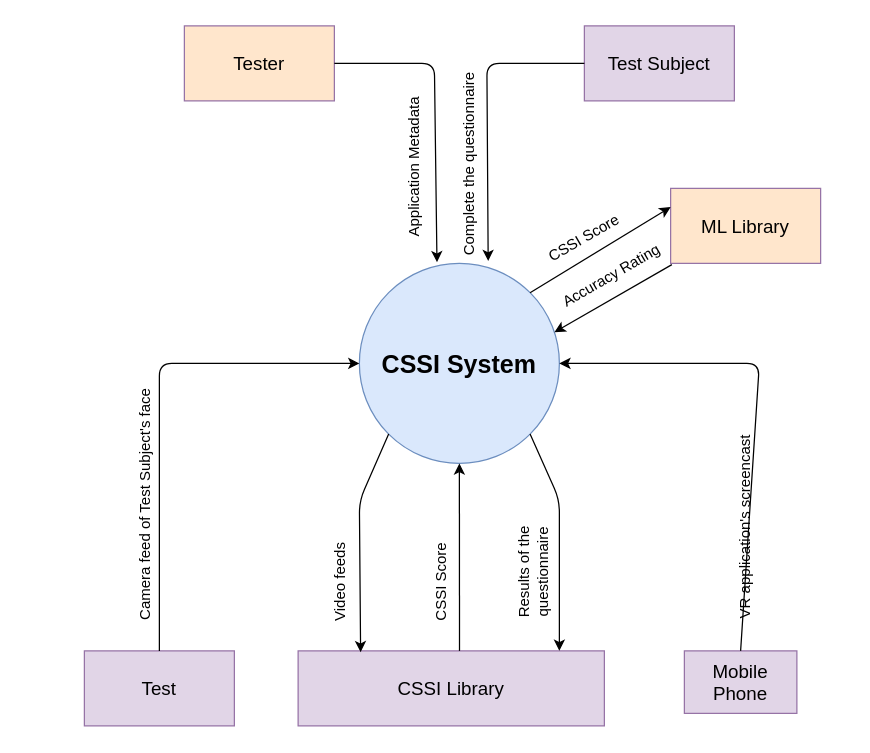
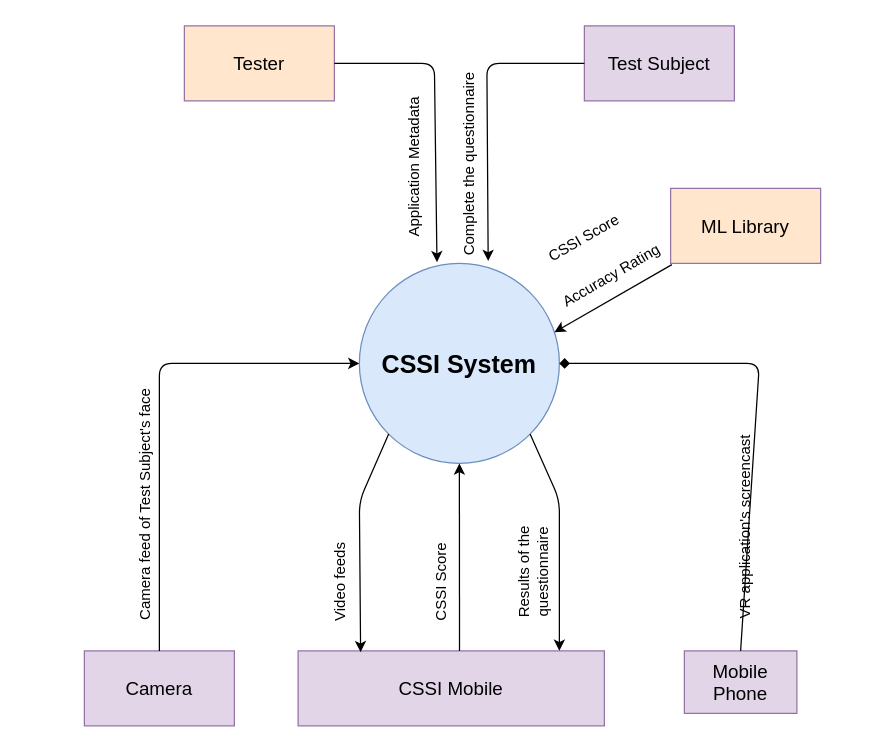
edge "CSSI System" -> "ML Library": removed
edge "Mobile Phone" -> "CSSI System": arrowhead classic -> diamond
node "Test": label "Test" -> "Camera"
node "CSSI Library": label "CSSI Library" -> "CSSI Mobile"
